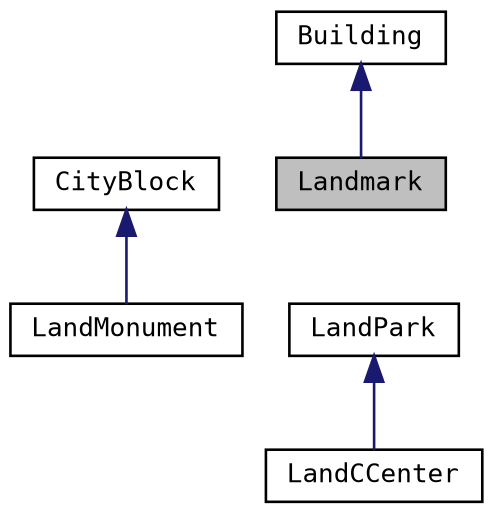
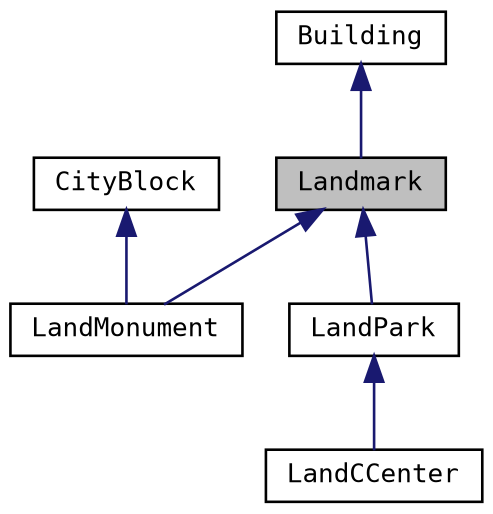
edge "LandMonument" -> "Landmark": added
edge "LandPark" -> "Landmark": added
